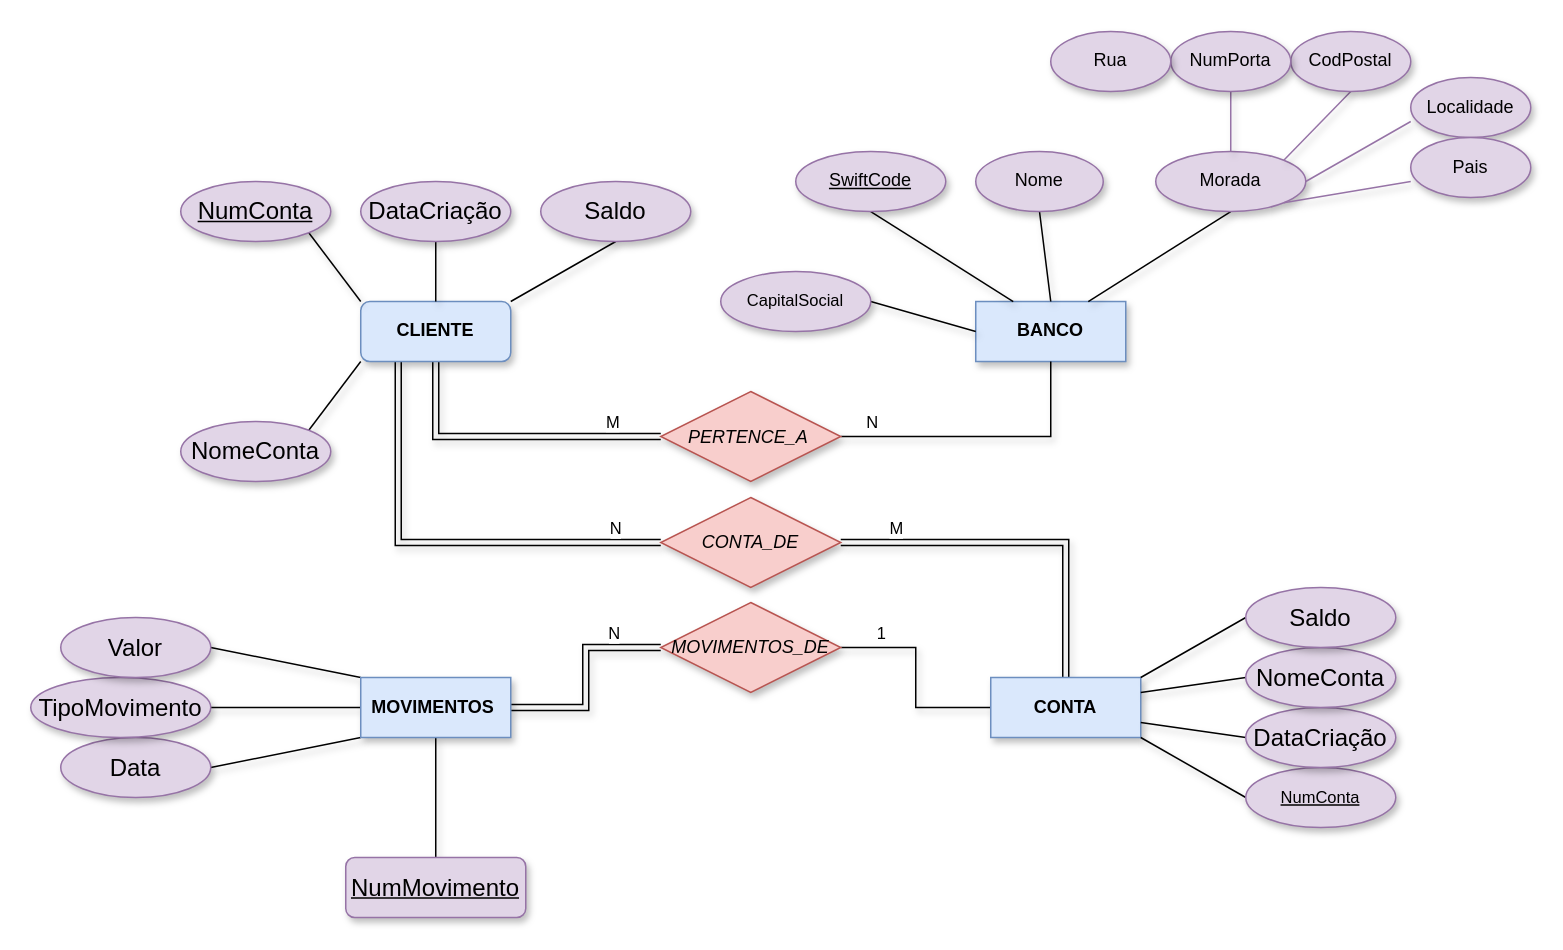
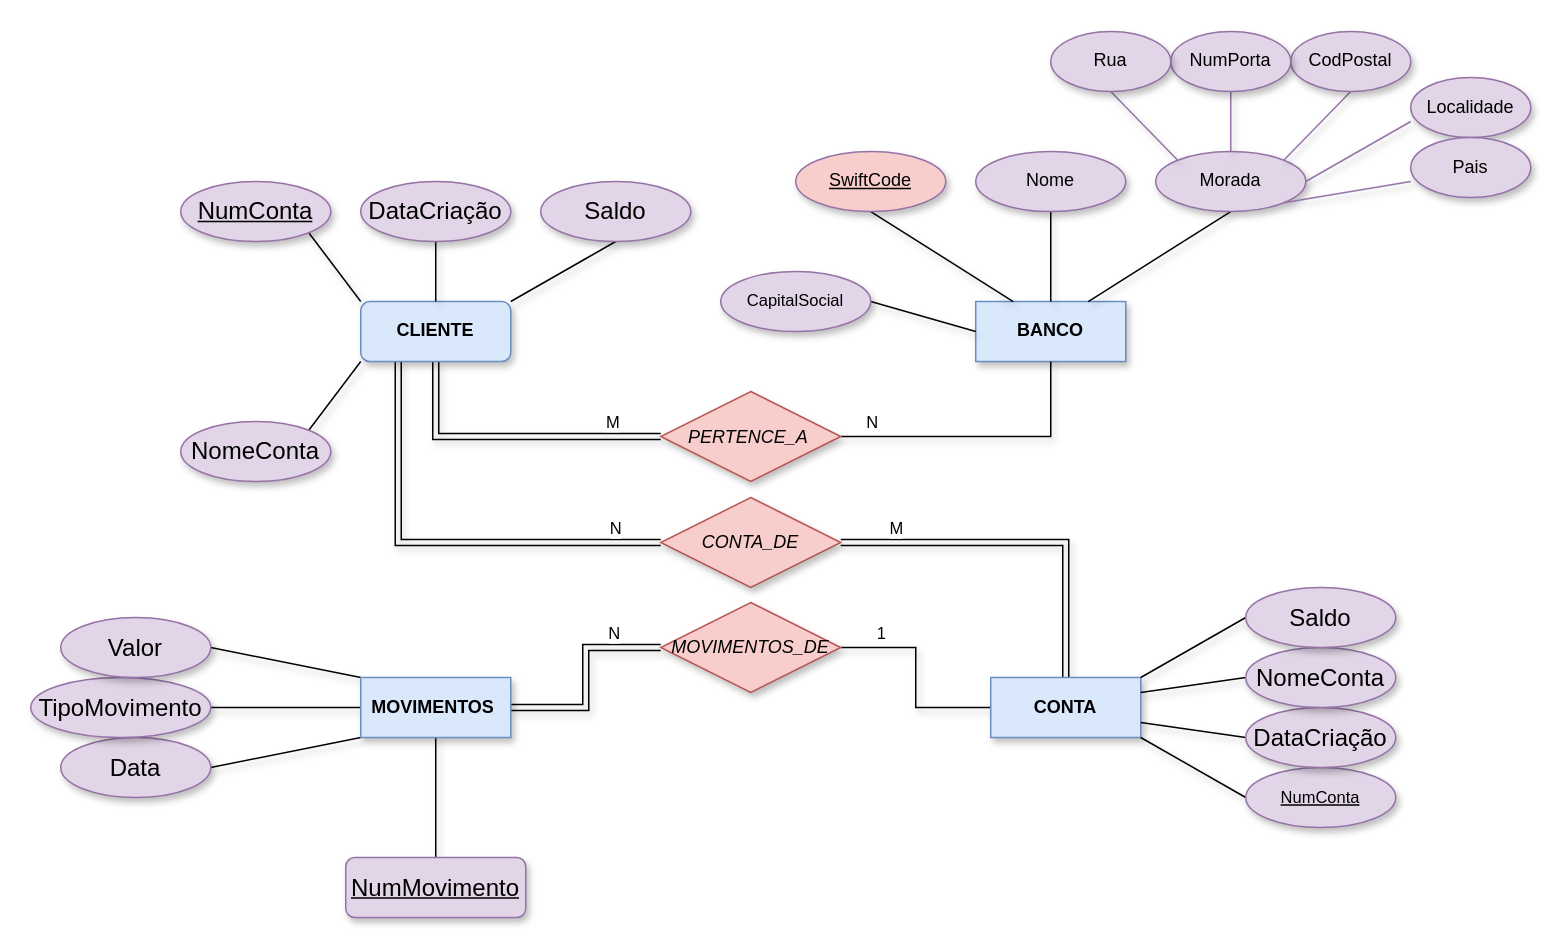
edge "Rua" -- "Morada": added
node "SwiftCode": fillcolor #e1d5e7 -> #f8cecc
node "Nome": size 128x60 -> 150x60
